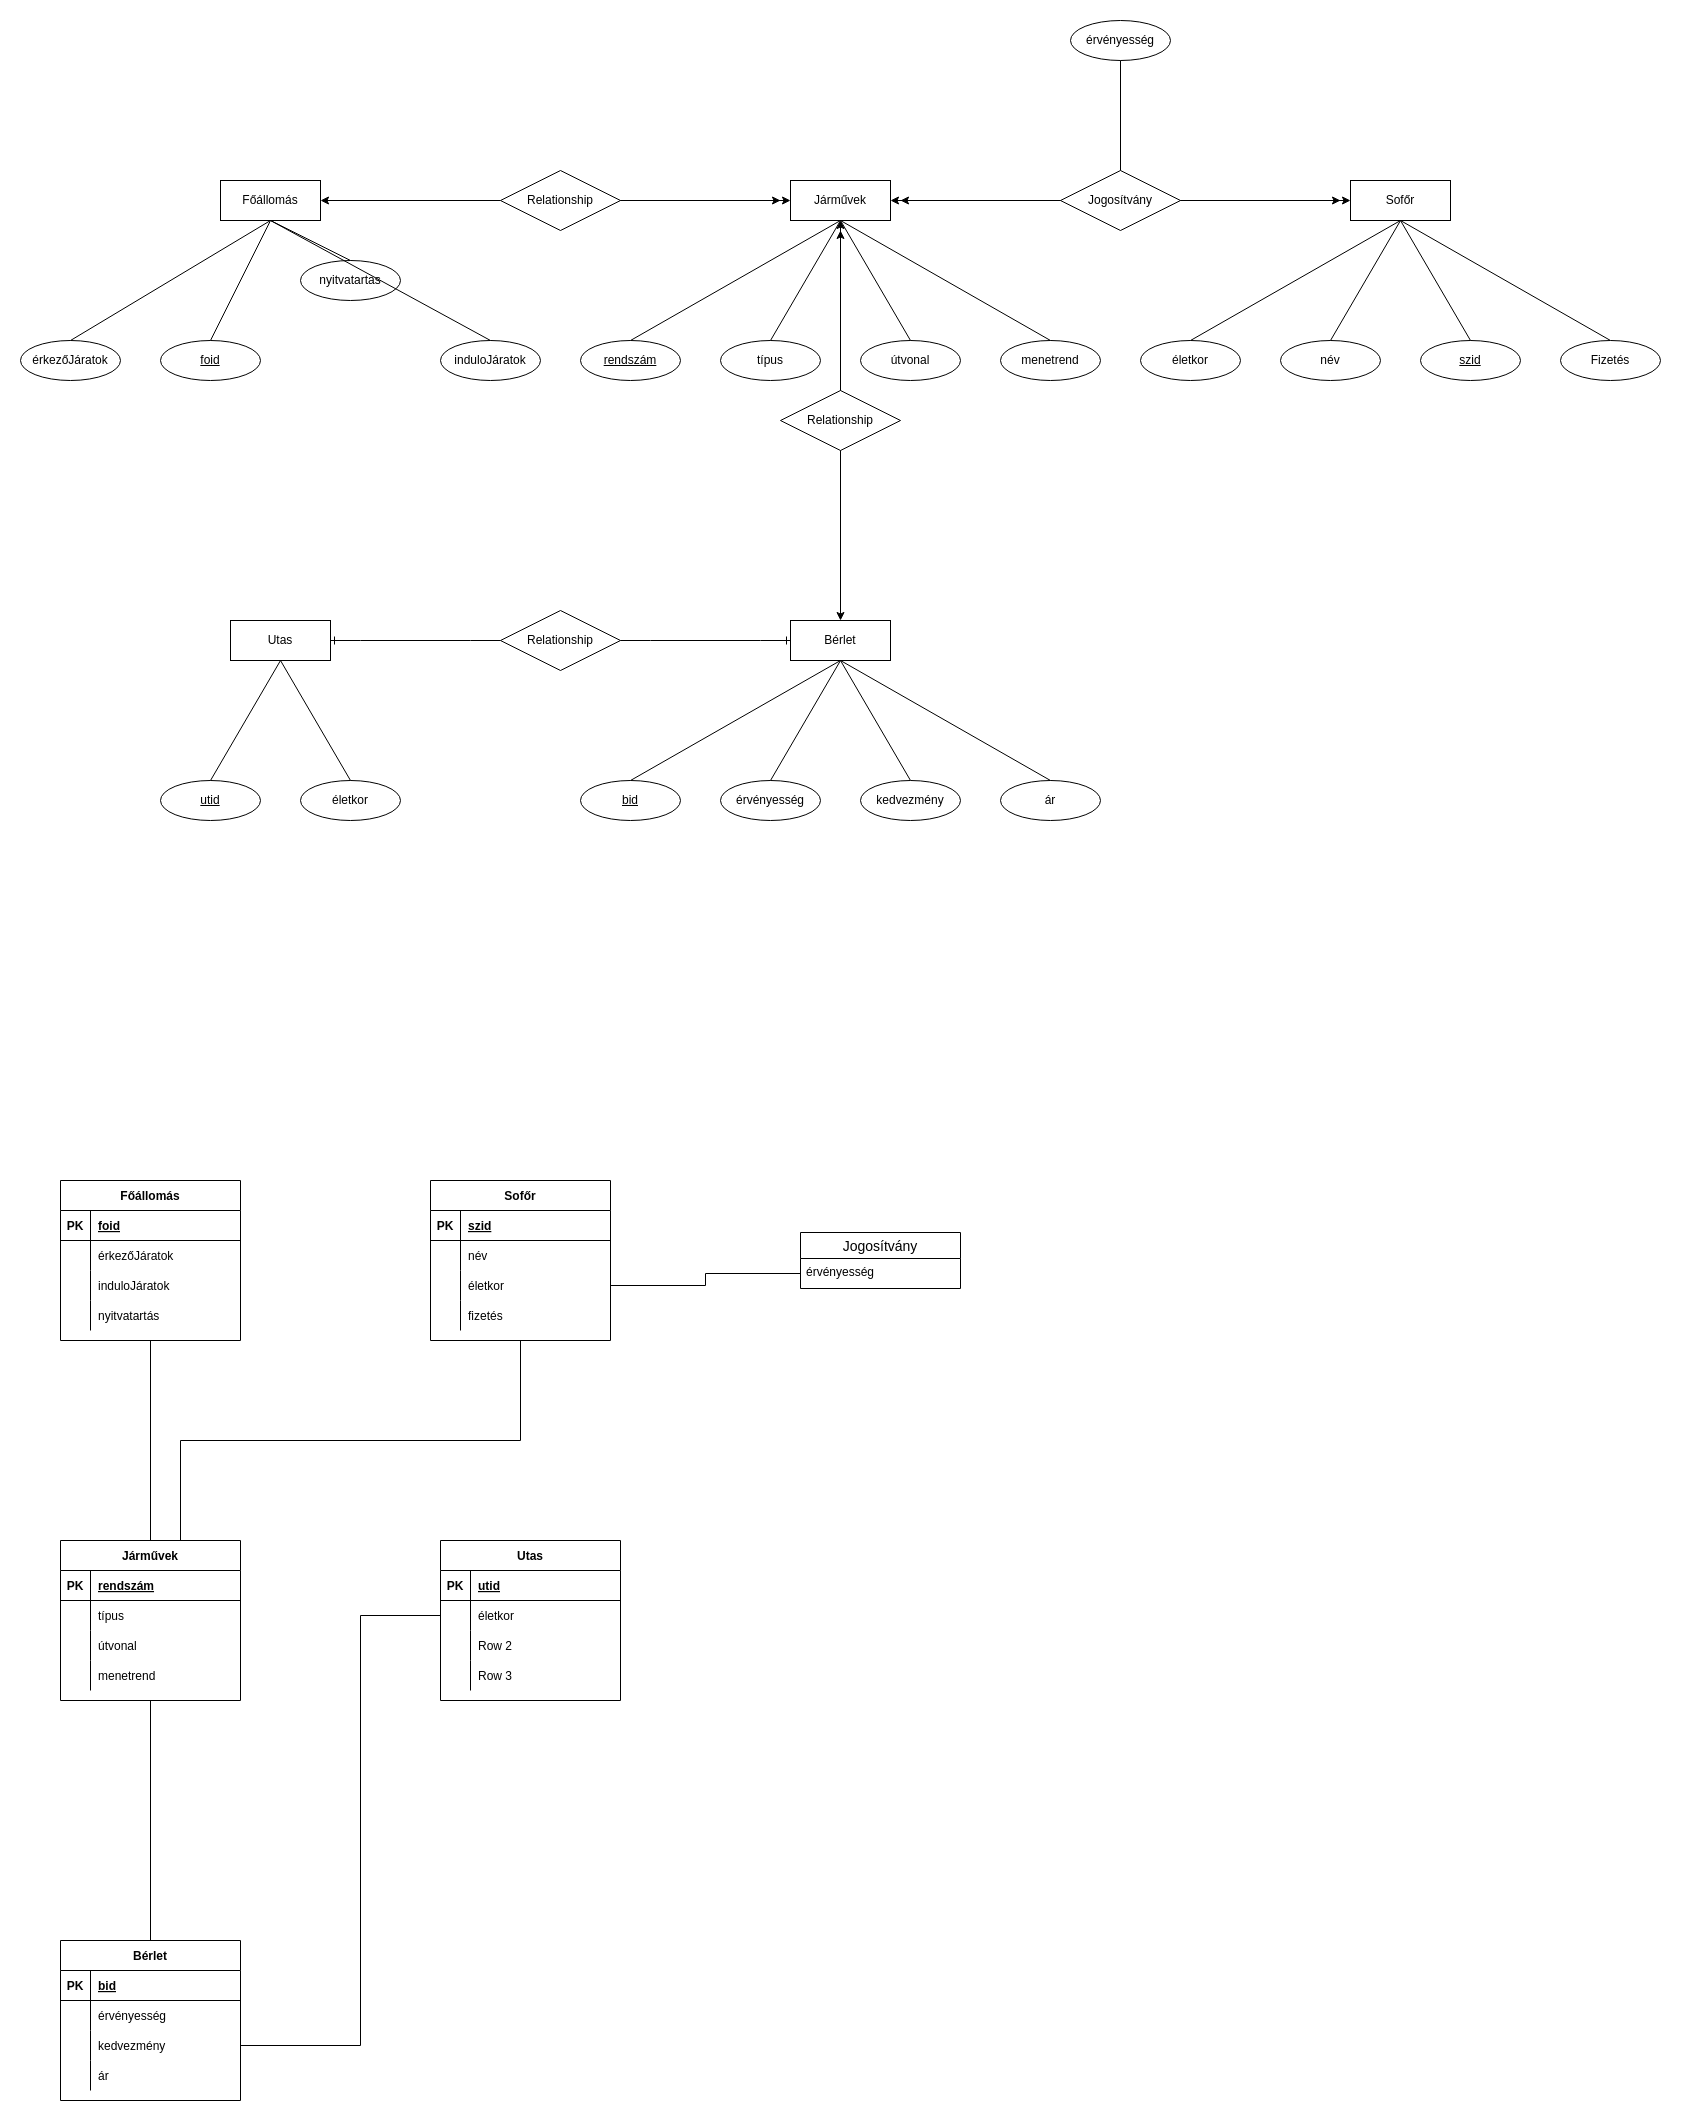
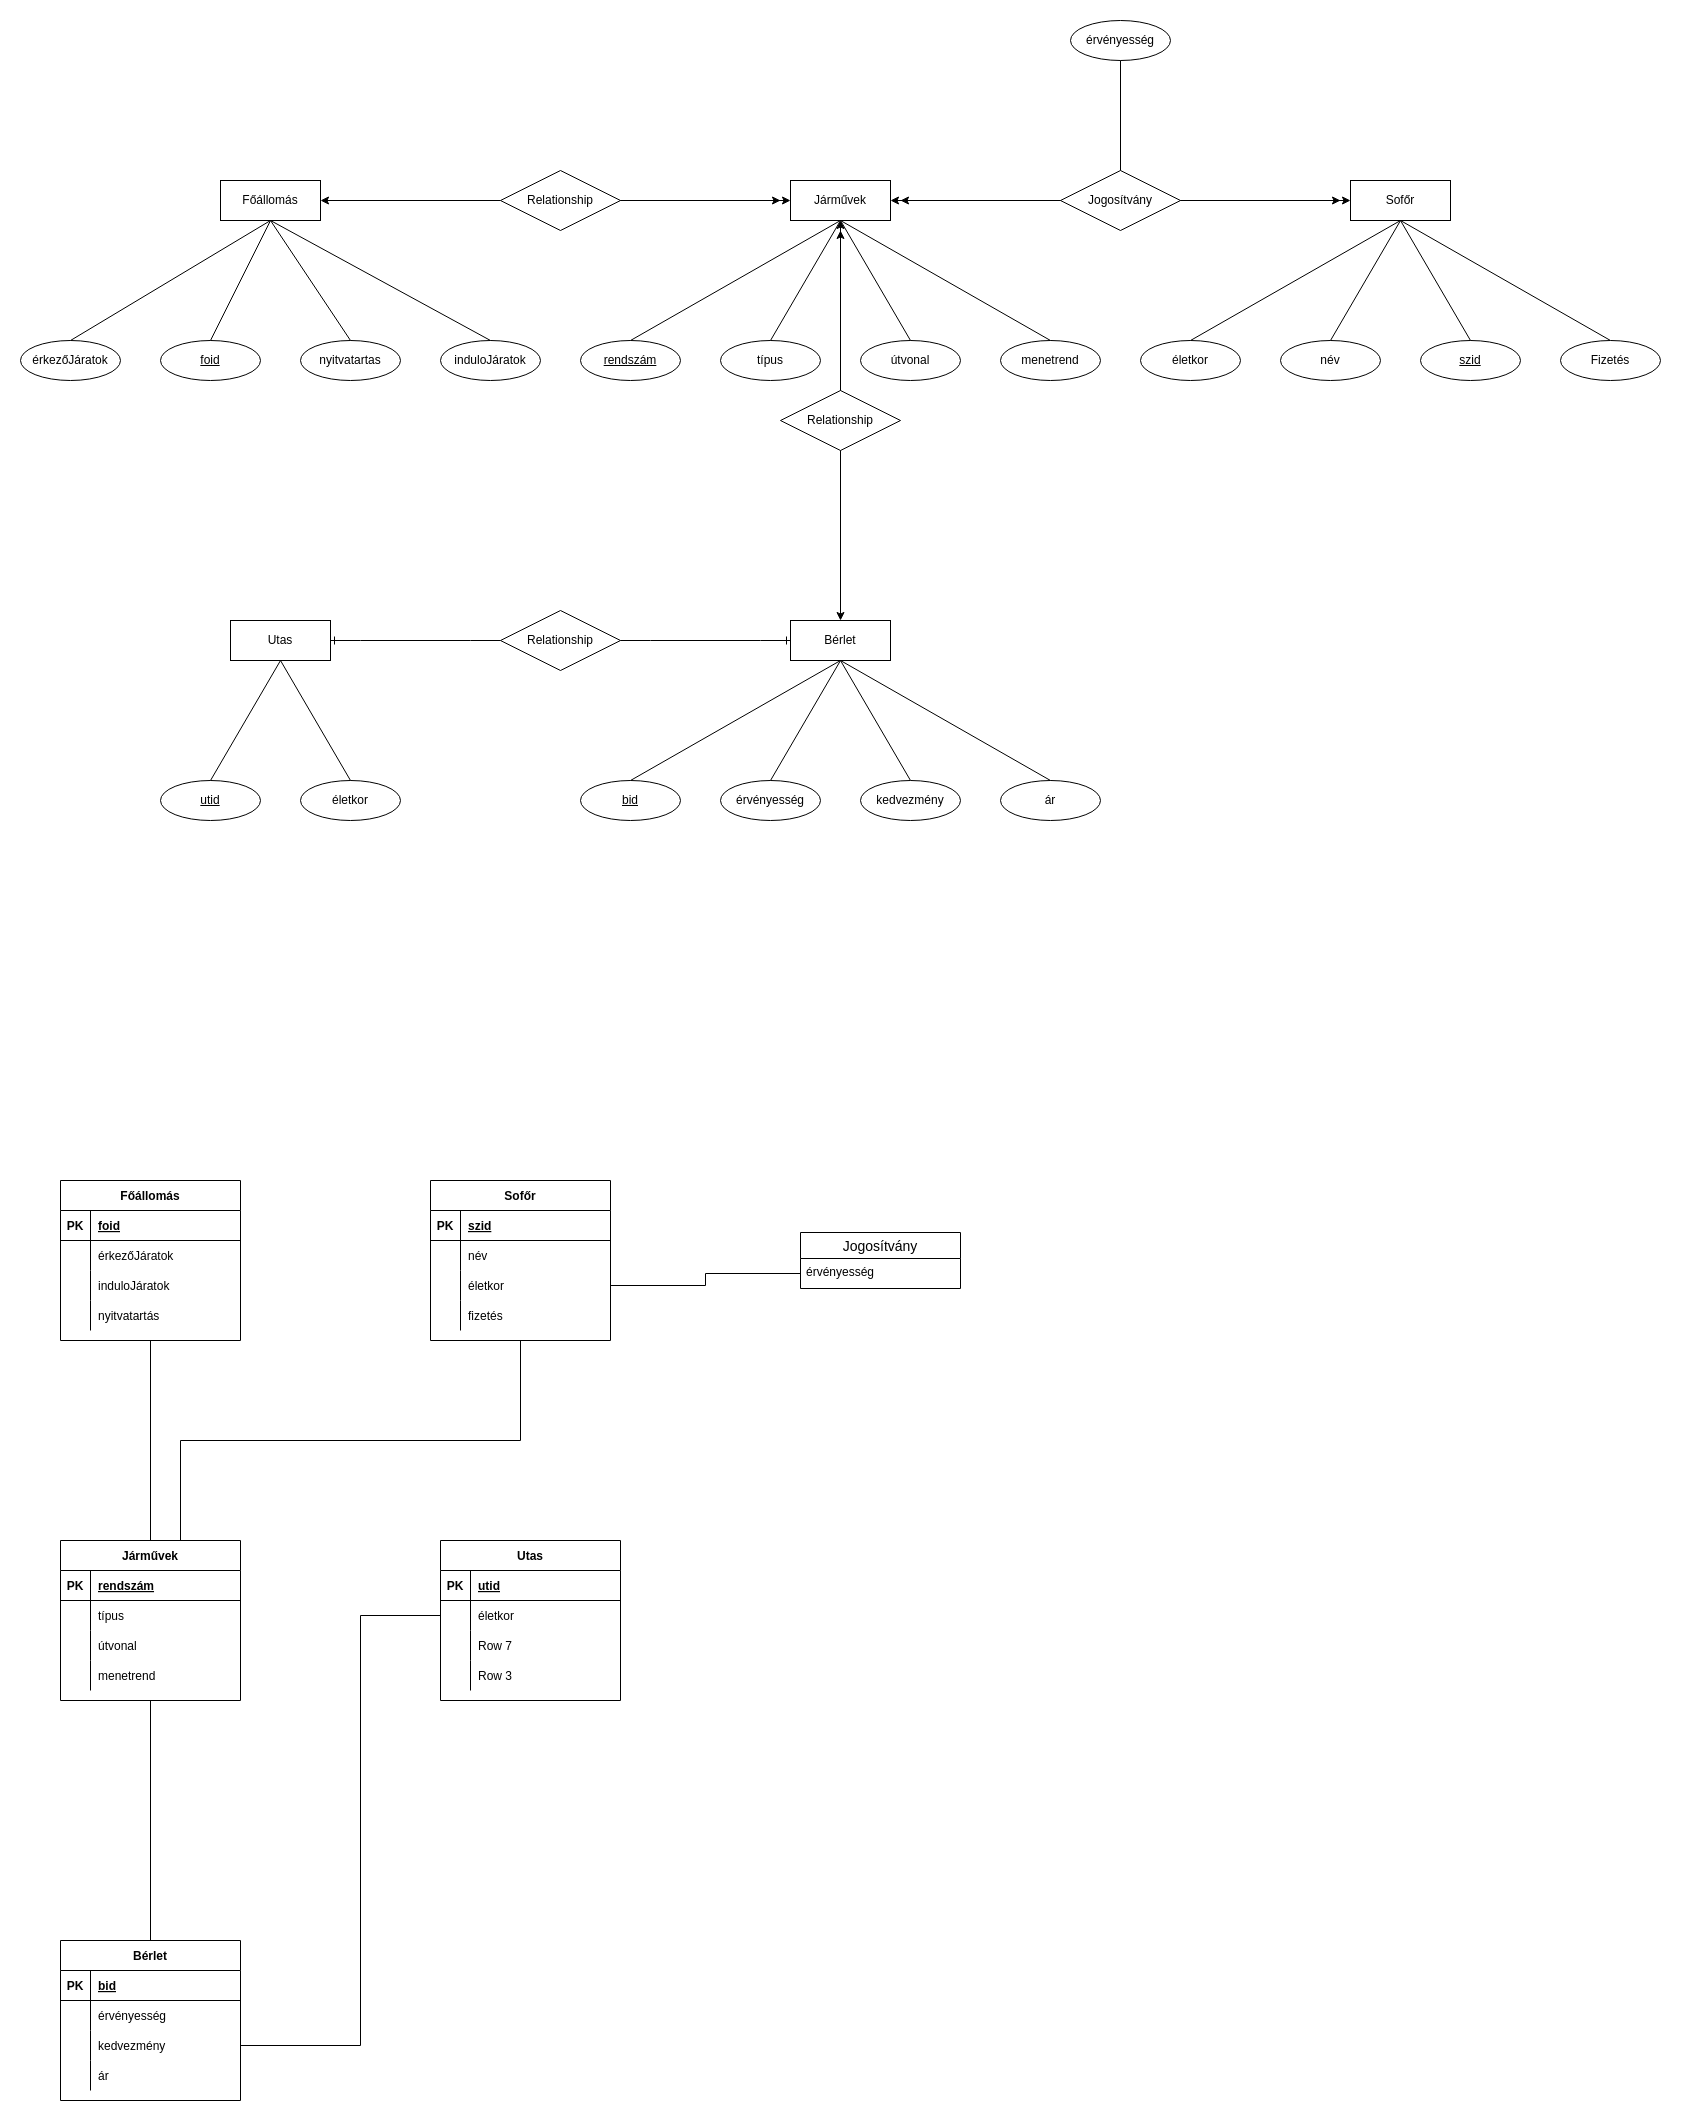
node "nyitvatartas": moved (351, 281) -> (351, 361)
node "Row 2": label "Row 2" -> "Row 7"
